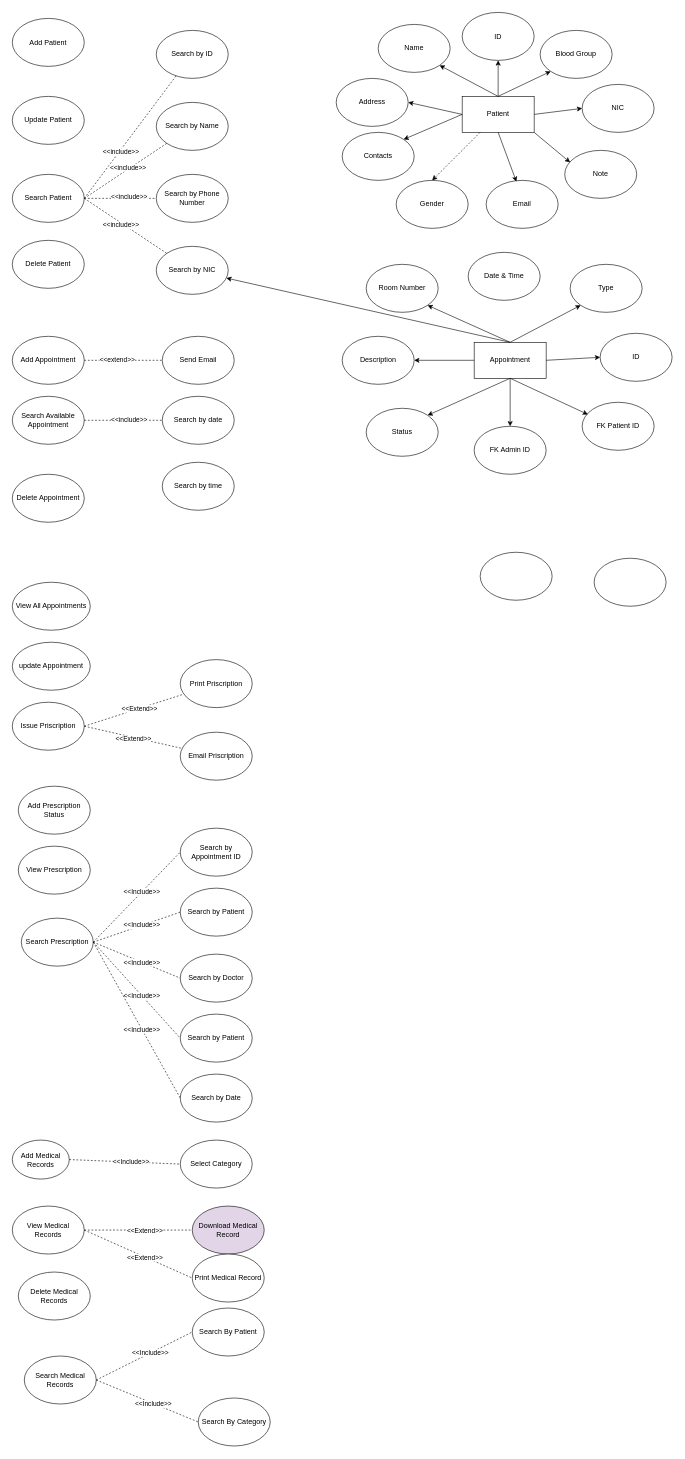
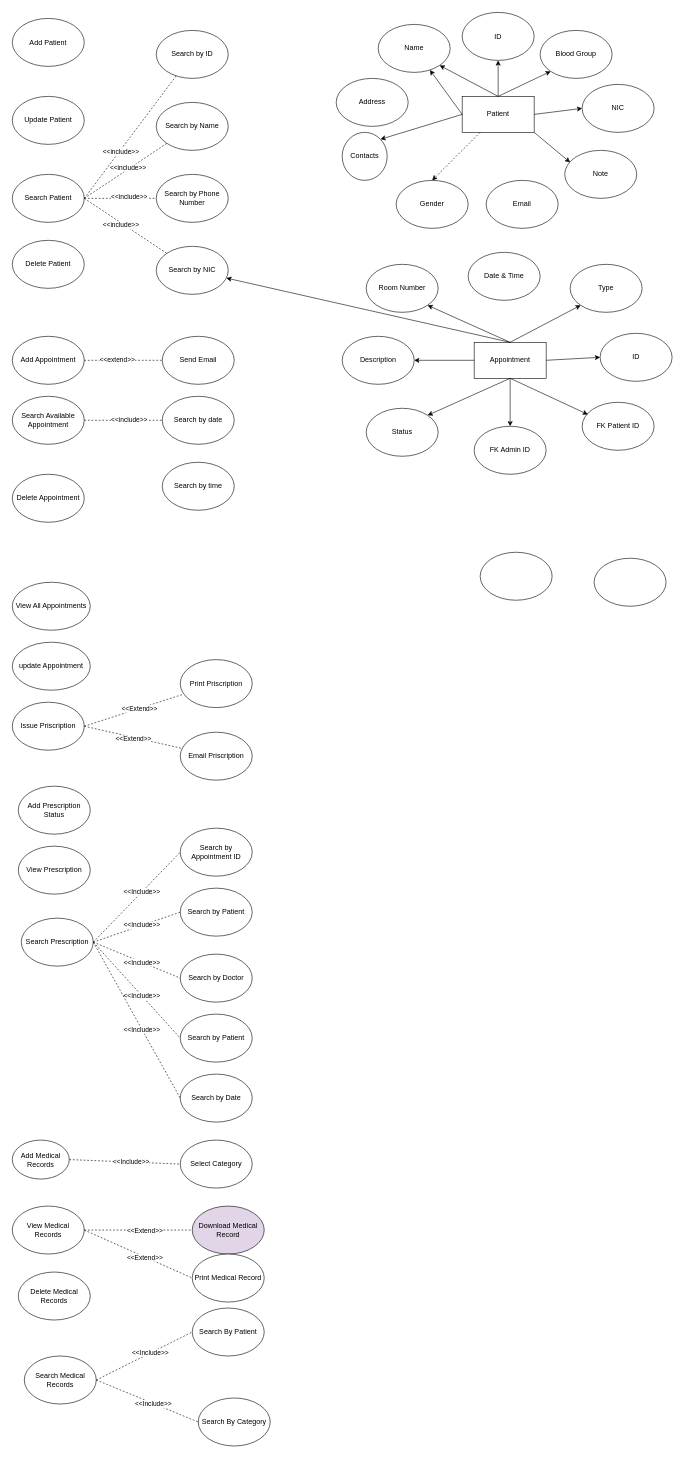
edge "Patient" -> "Address": now "Patient" -> "Name"
edge "Patient" -> "Email": removed
node "Contacts": size 72x48 -> 45x48
